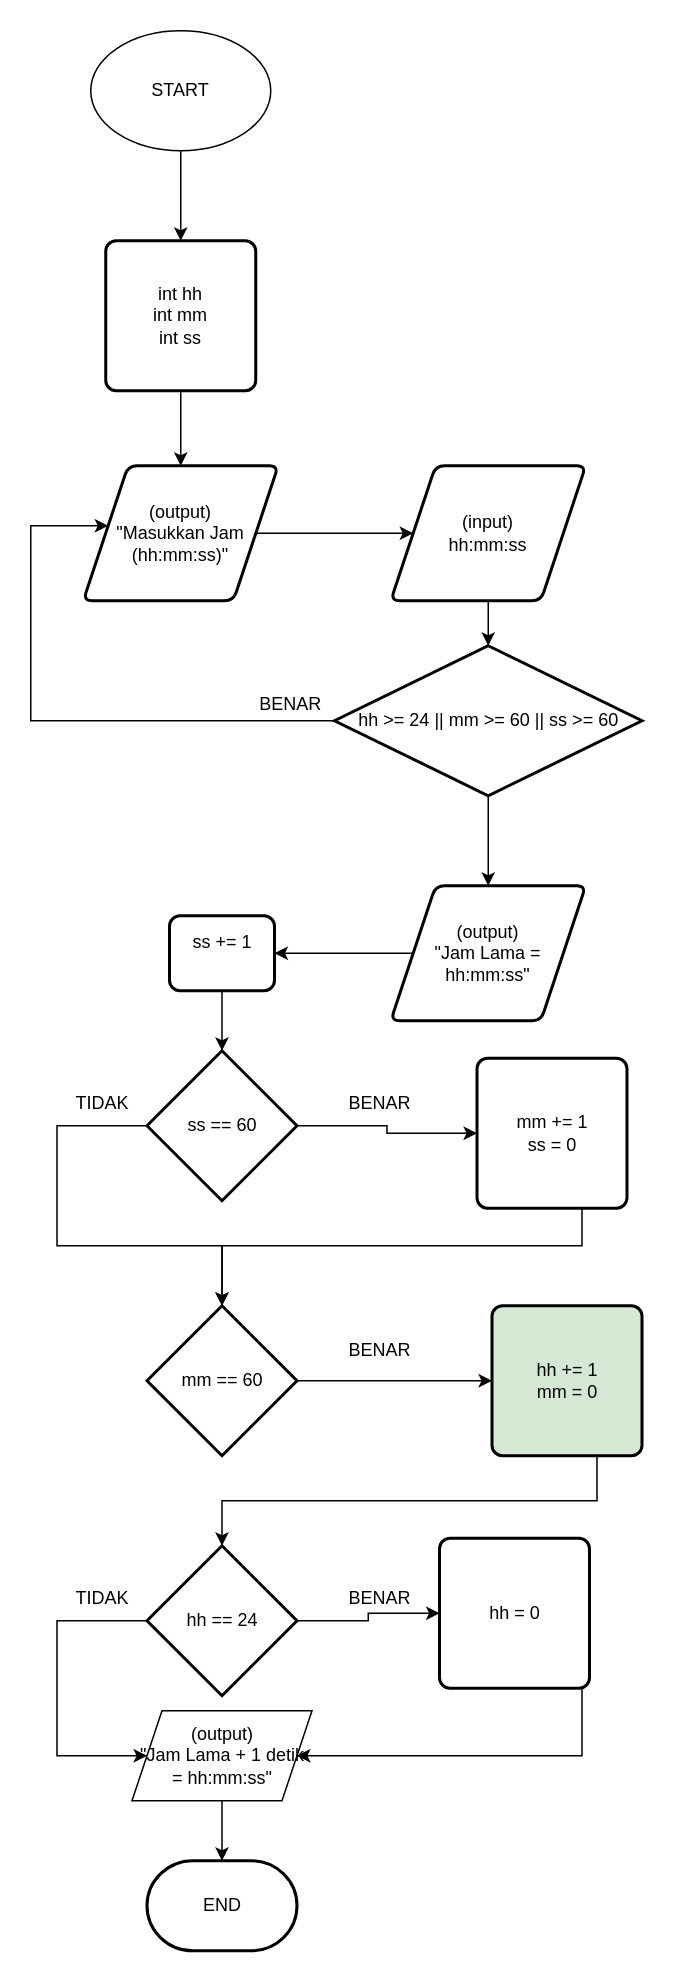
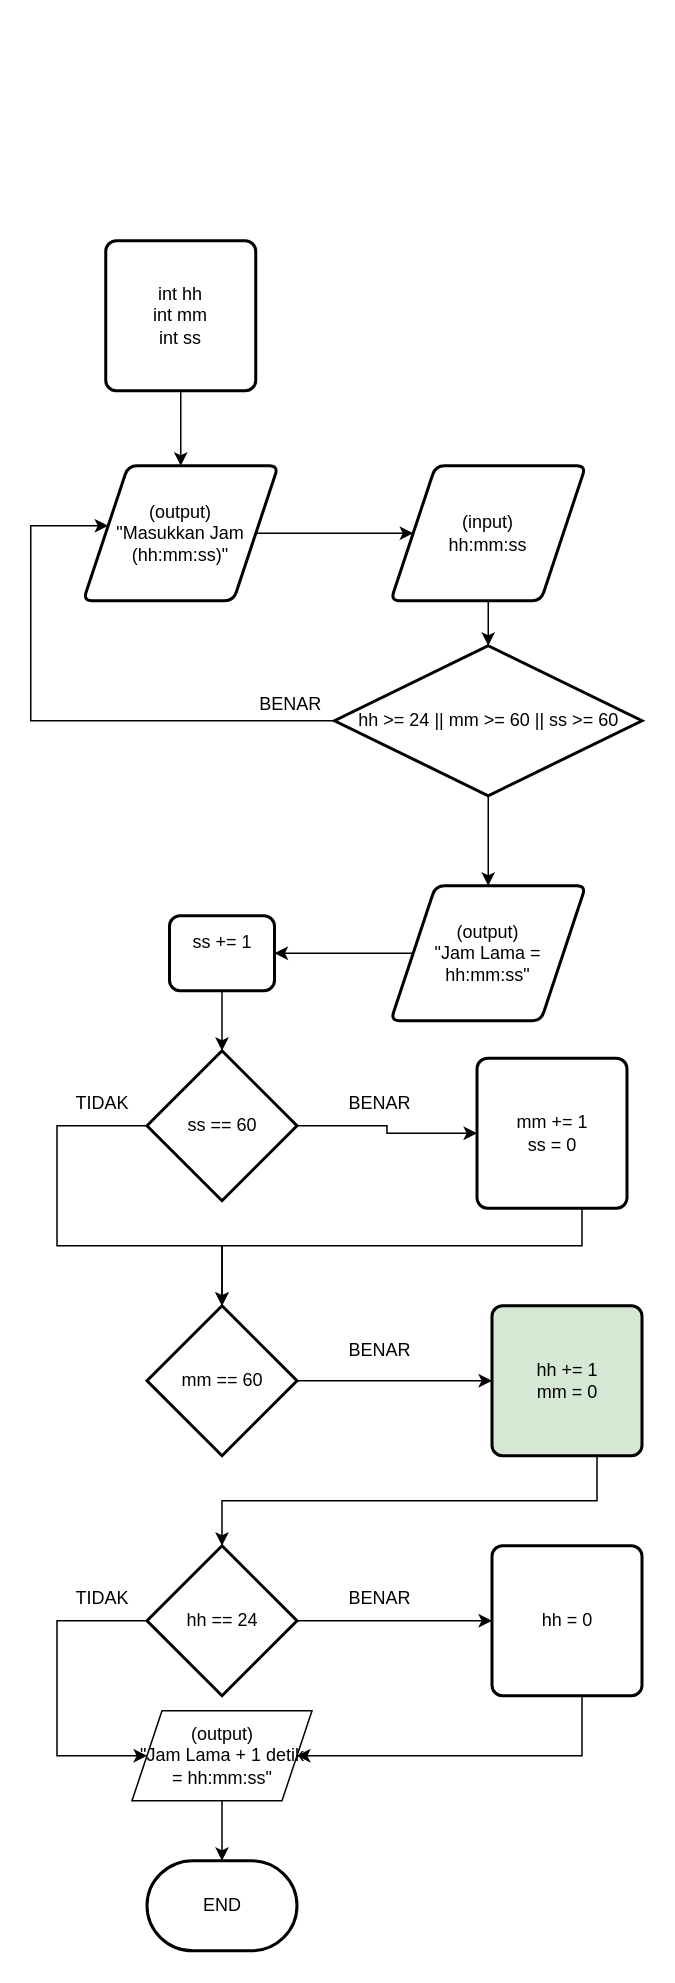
node "START": removed
edge "START" -> "int hh int mm int ss": removed
node "hh = 0": moved (515, 1613) -> (567, 1621)
